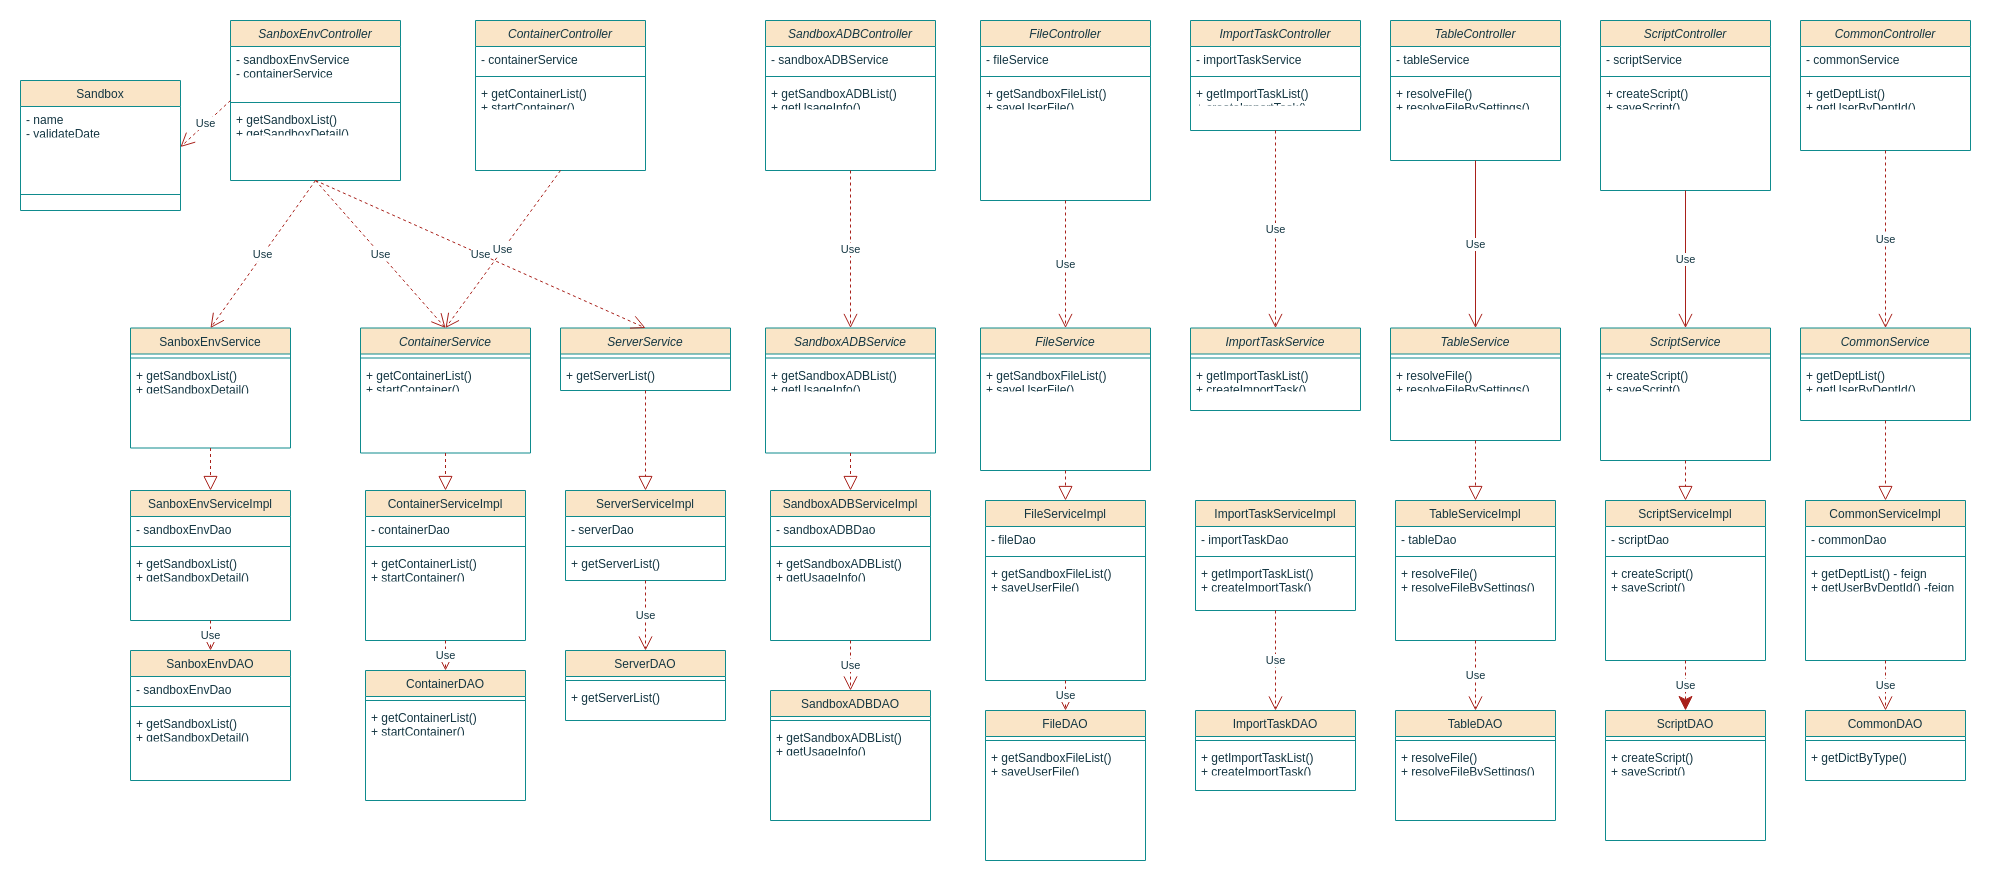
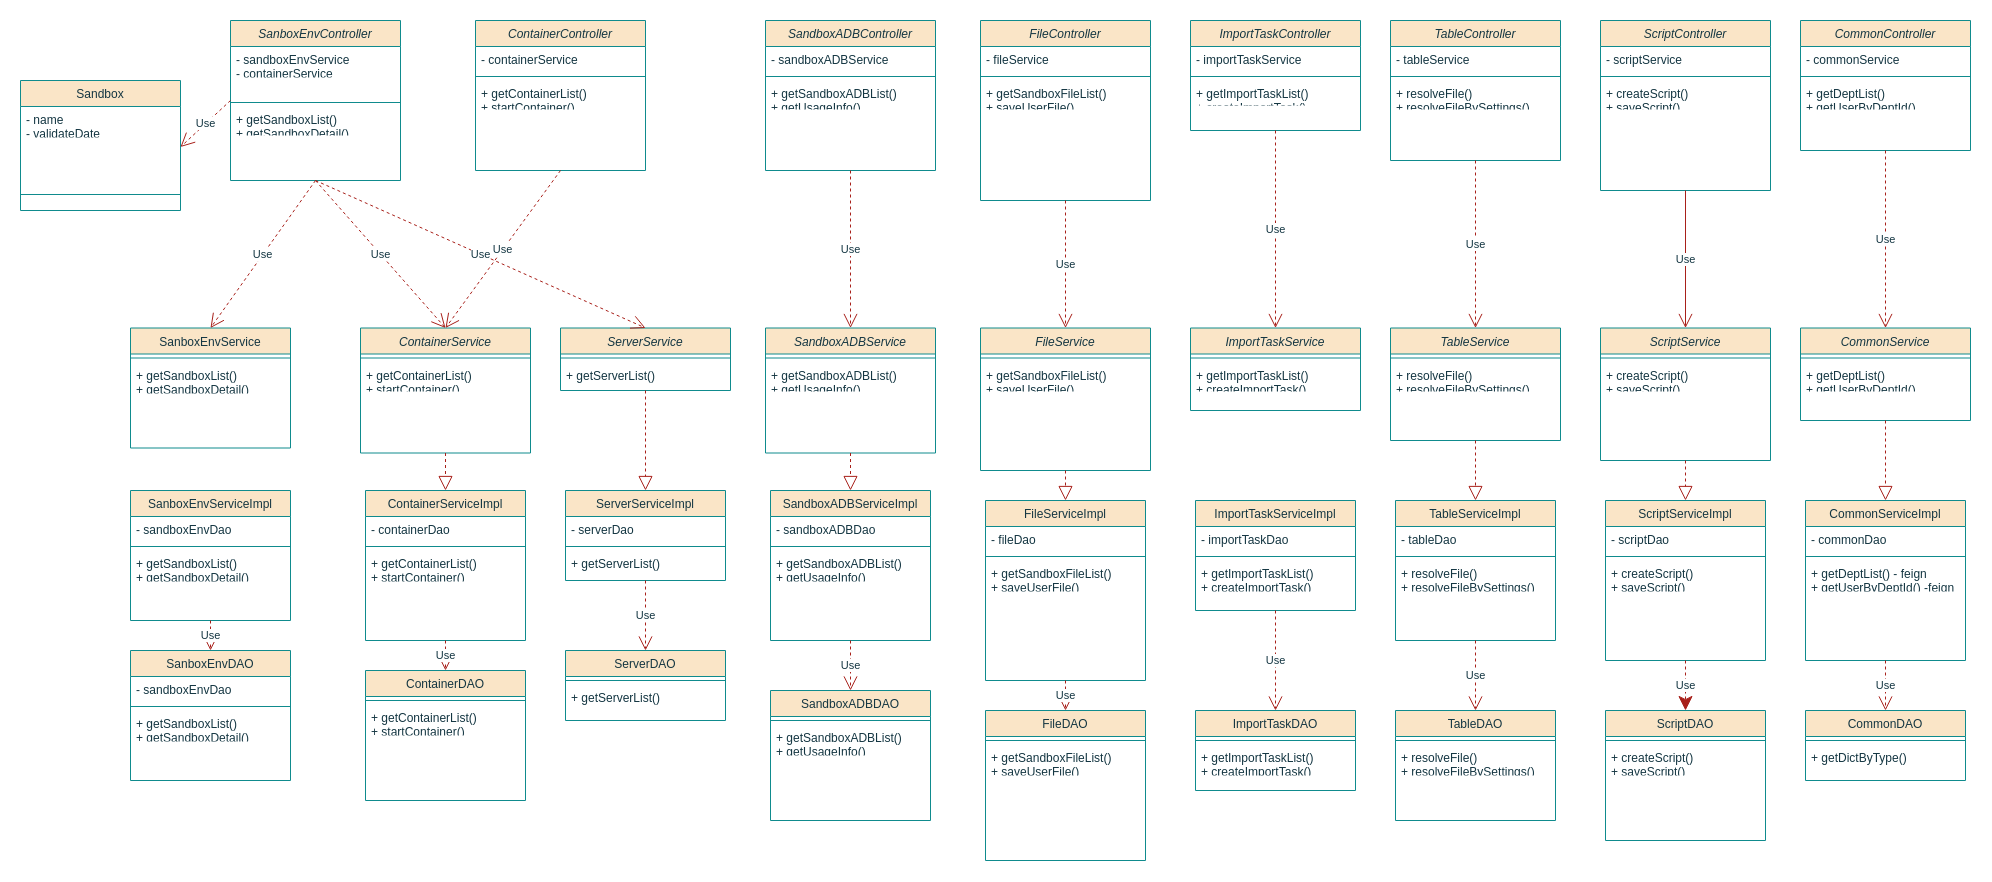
edge "TableController" -> "TableService": style solid -> dashed
edge "SanboxEnvService" -> "SanboxEnvServiceImpl": removed
